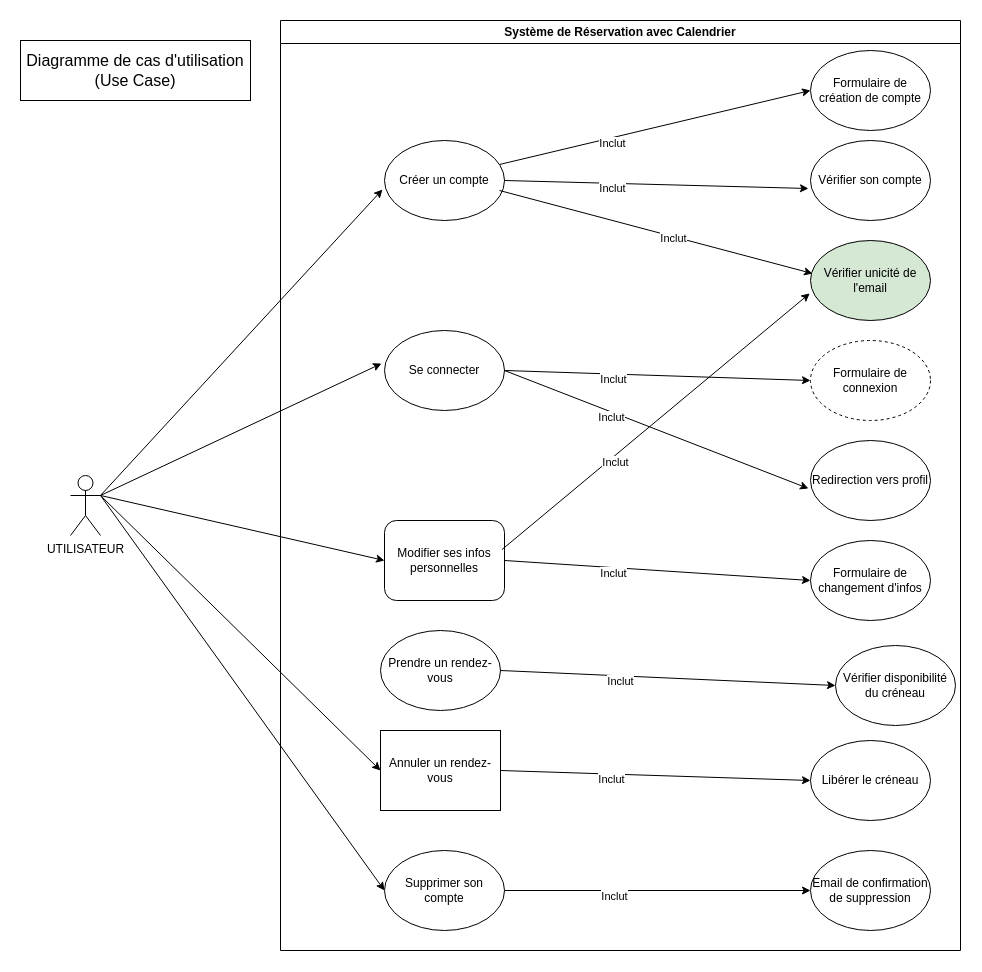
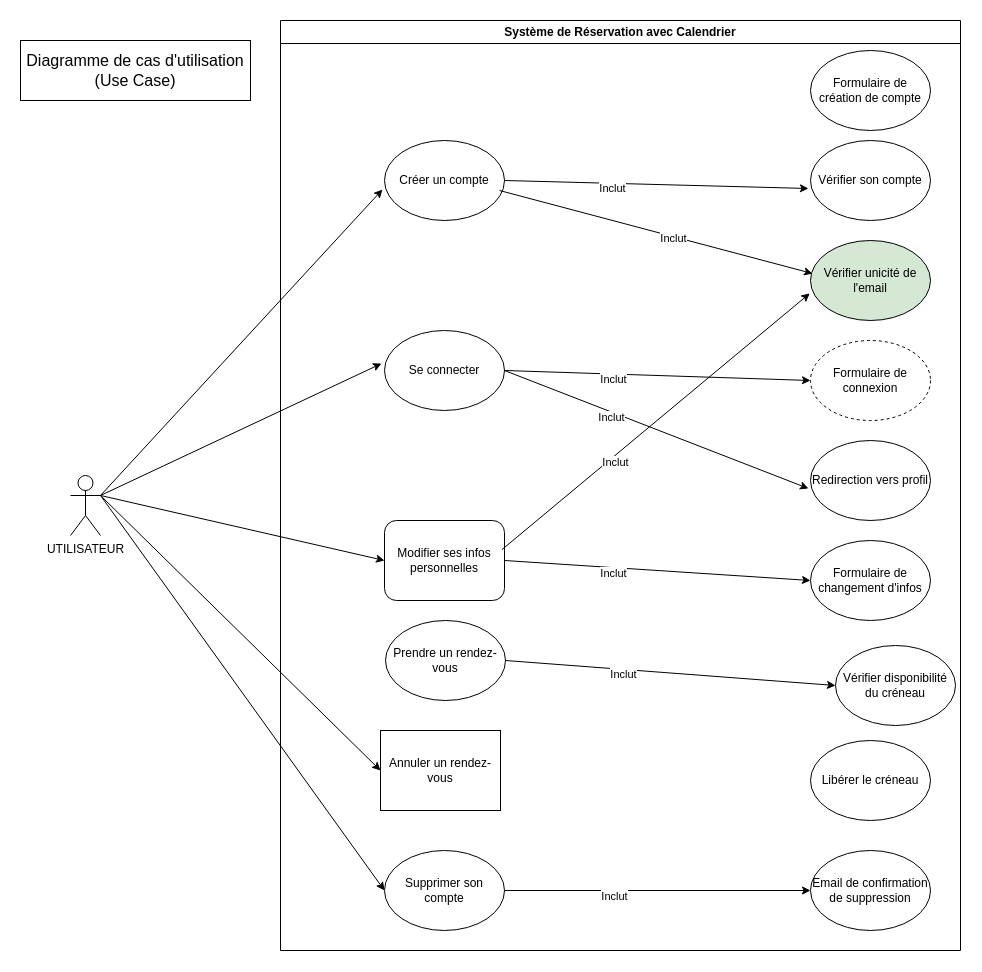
edge "Créer un compte" -> "Formulaire de création de compte": removed, label "Inclut"
node "Prendre un rendez-vous": moved (441, 671) -> (446, 661)
edge "Annuler un rendez-vous" -> "Libérer le créneau": removed, label "Inclut"
